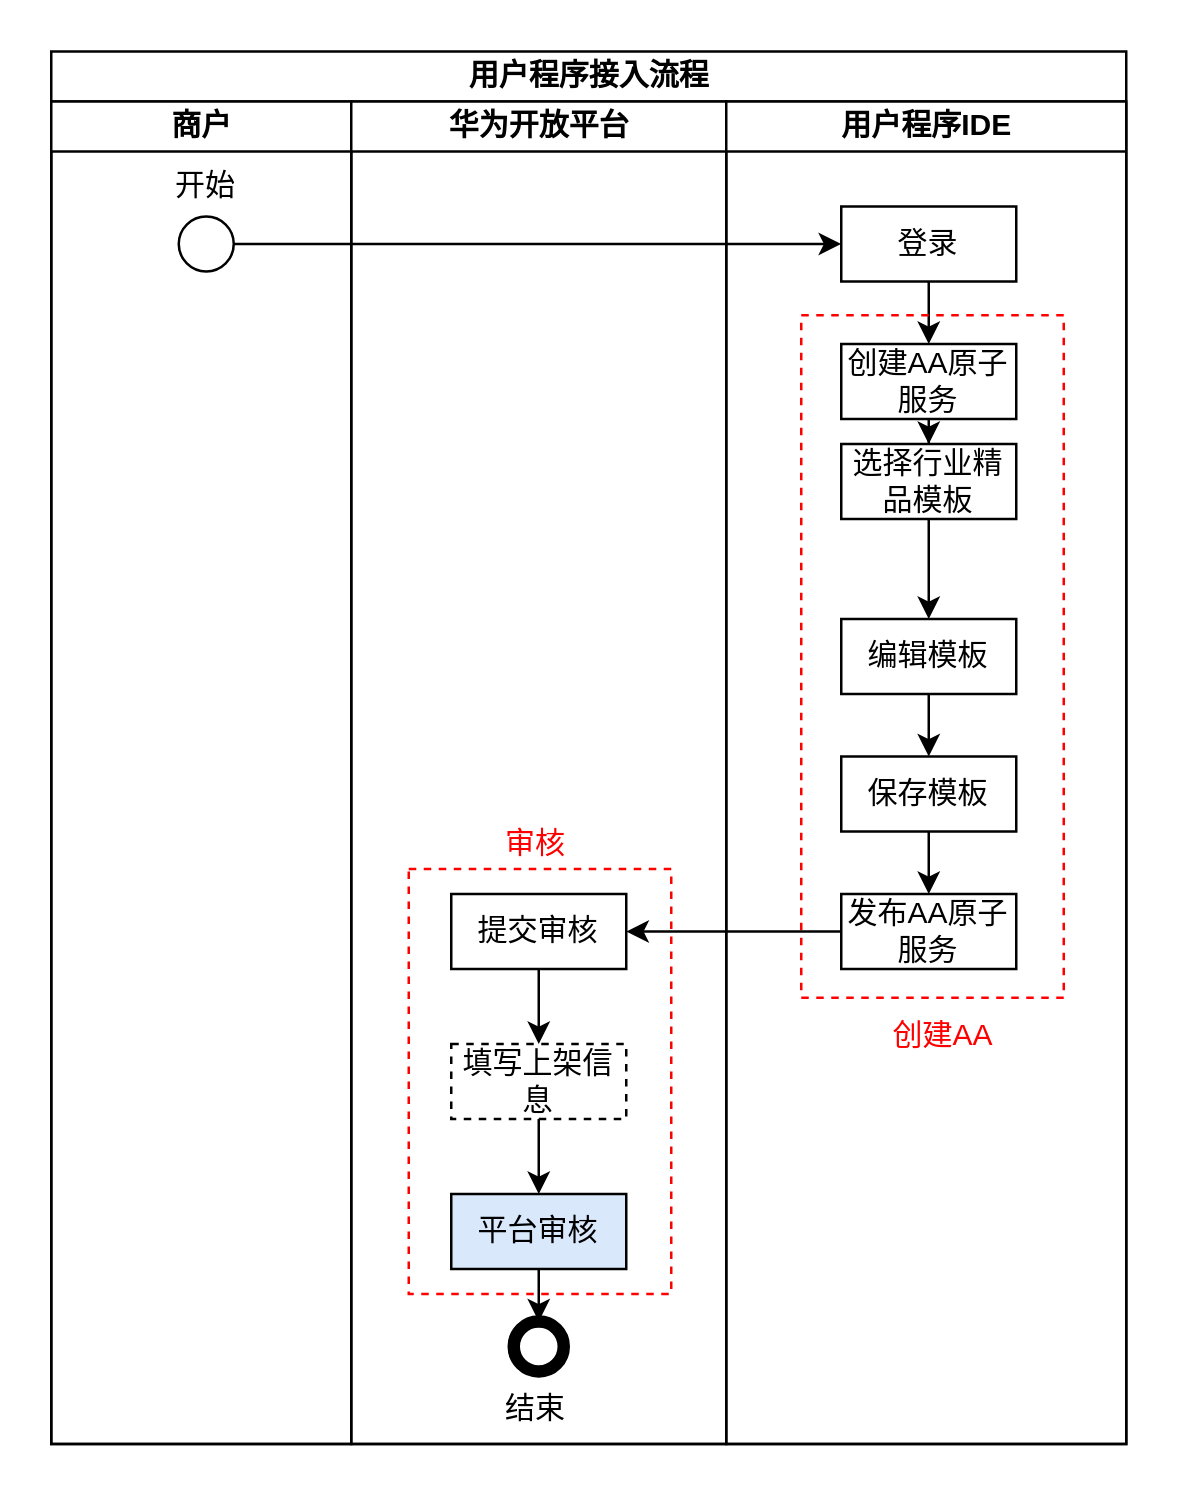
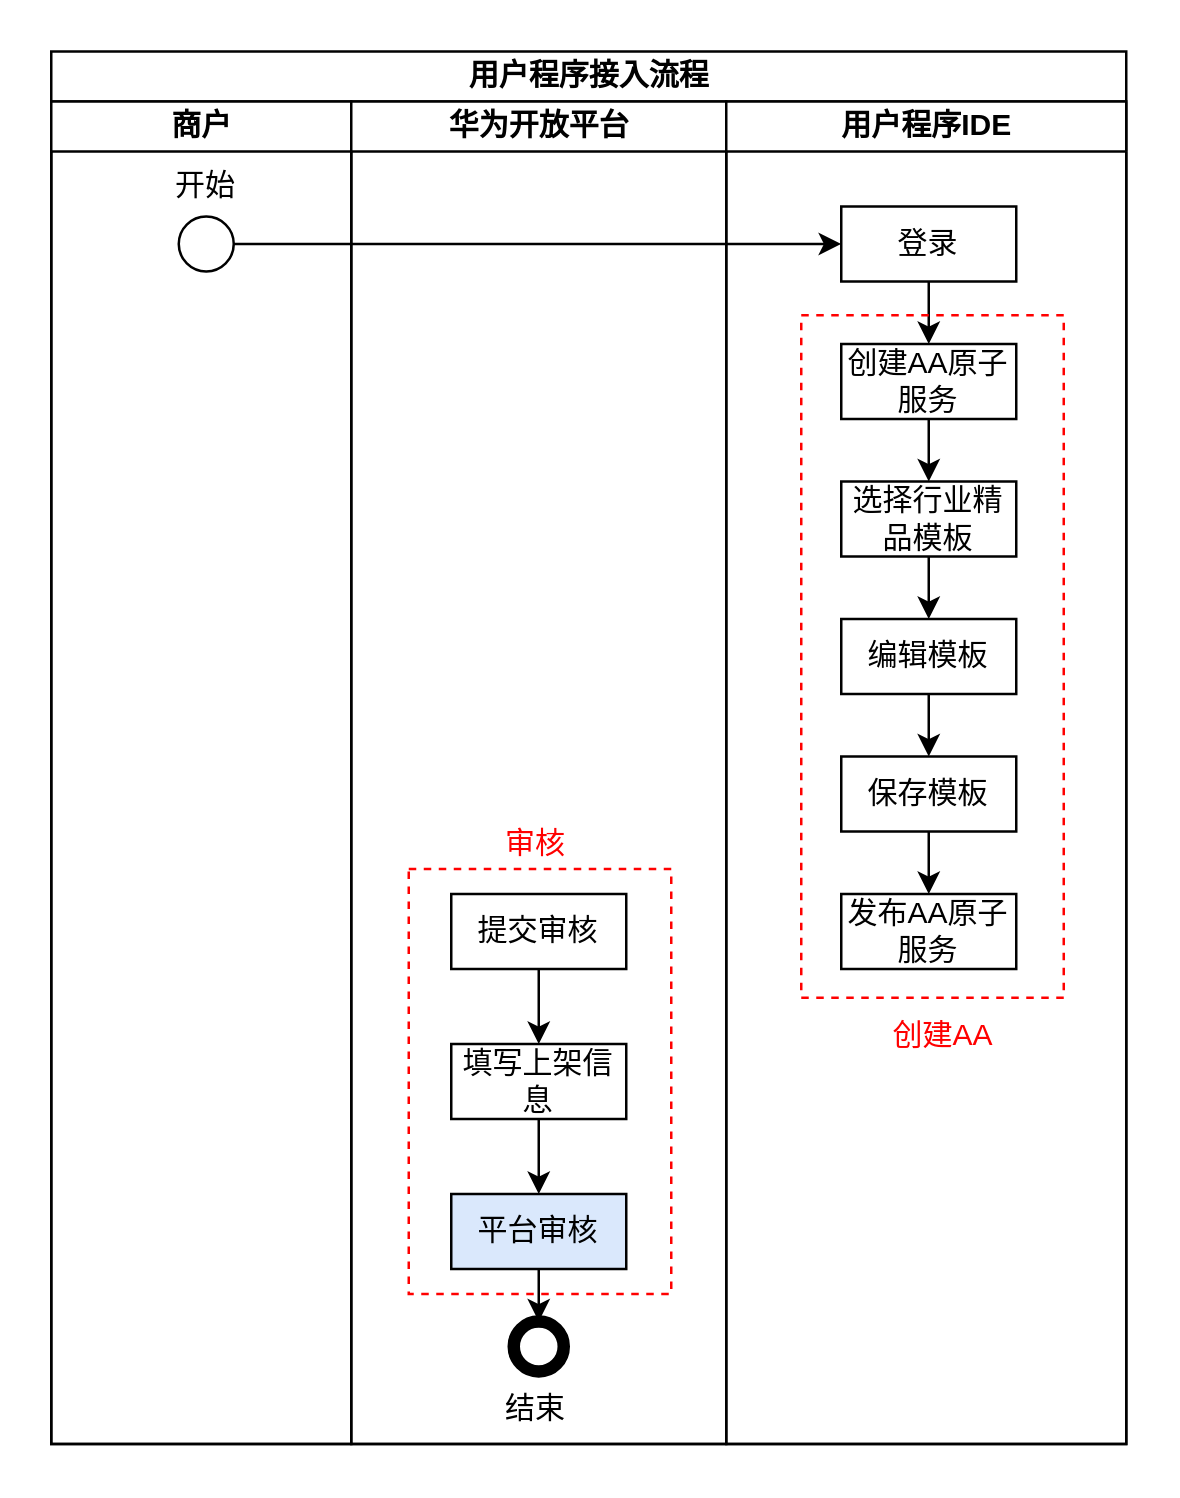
node "选择行业精品模板": moved (929, 481) -> (929, 519)
edge "发布AA原子服务" -> "提交审核": removed
node "填写上架信息": style dashed -> solid
